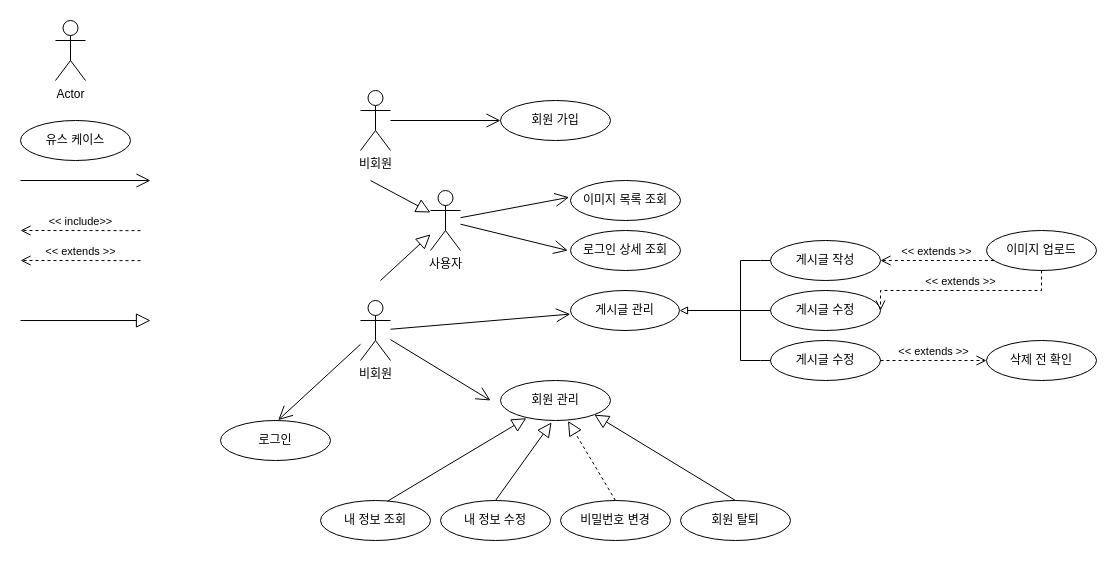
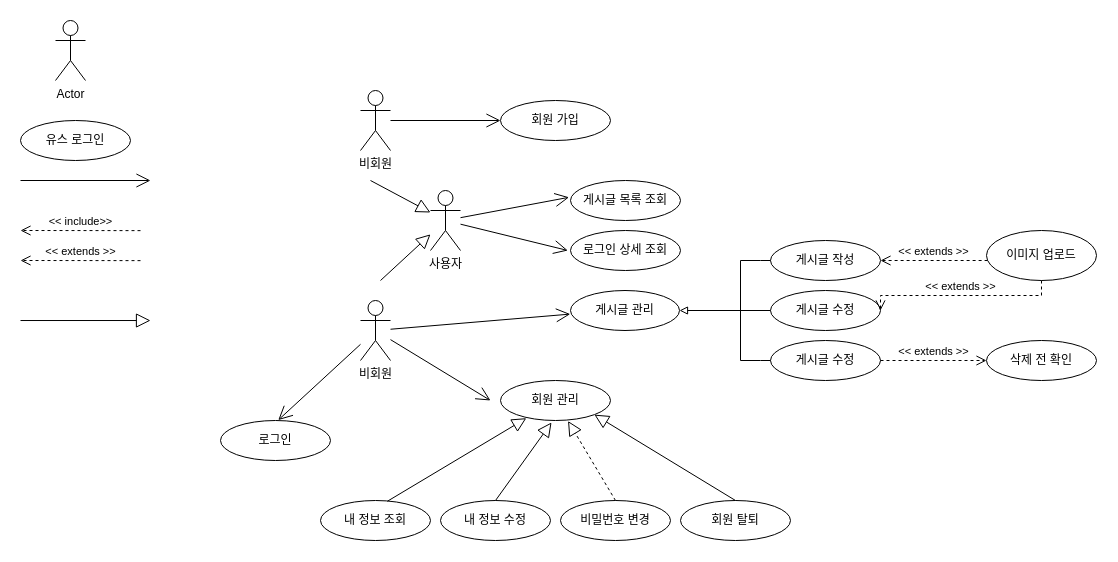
node "유스 케이스": label "유스 케이스" -> "유스 로그인"
node "이미지 목록 조회": label "이미지 목록 조회" -> "게시글 목록 조회"
node "이미지 업로드": size 110x40 -> 110x50
